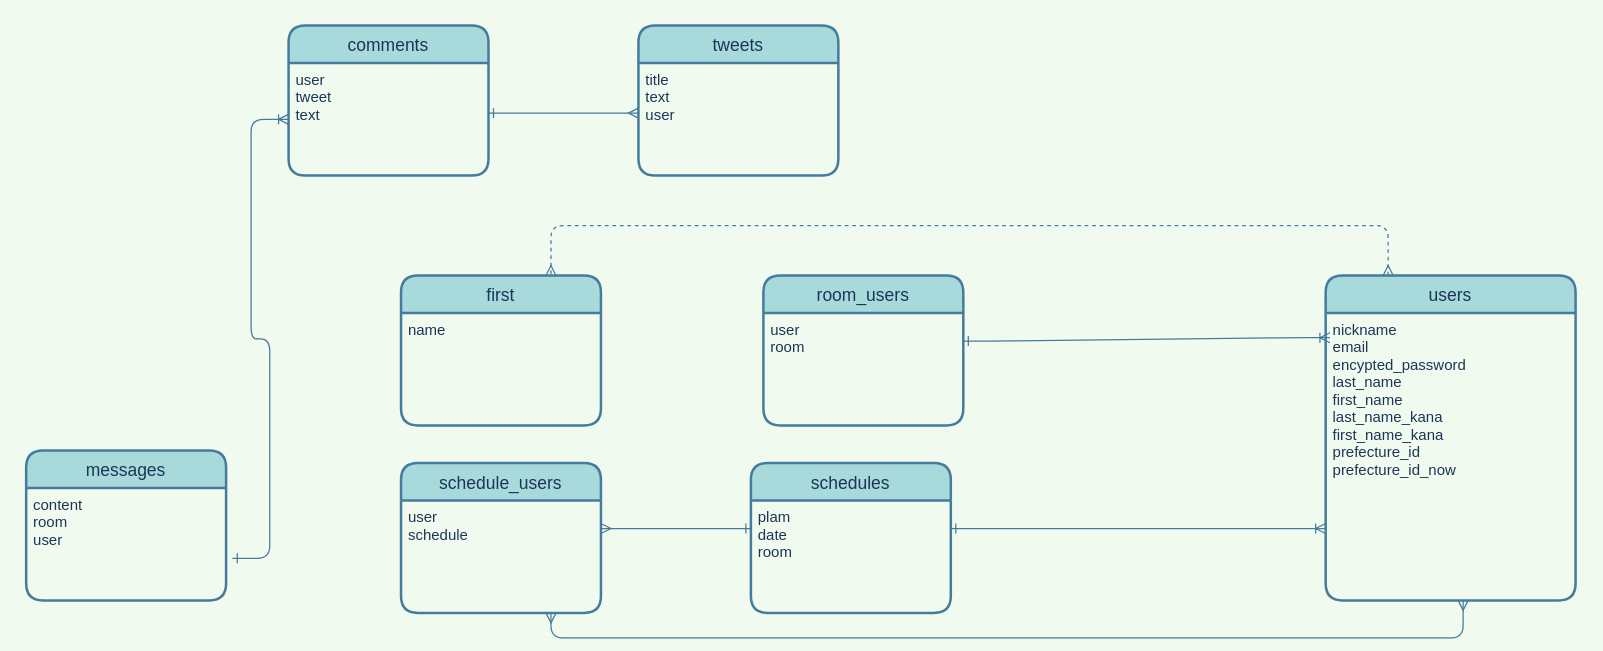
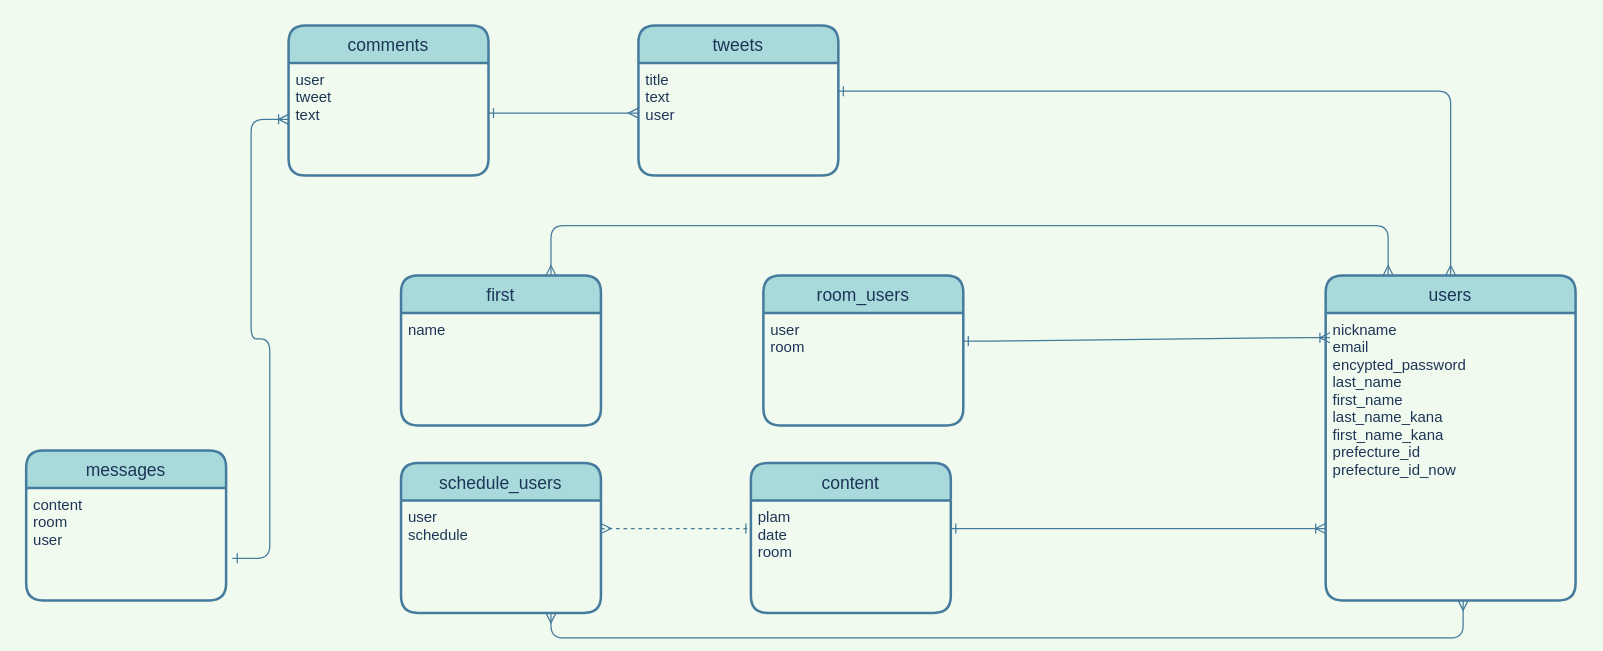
edge "title text user" -- "users": added
edge "first" -- "users": style dashed -> solid
node "schedules": label "schedules" -> "content"
edge "user schedule" -- "plam date room": style solid -> dashed
